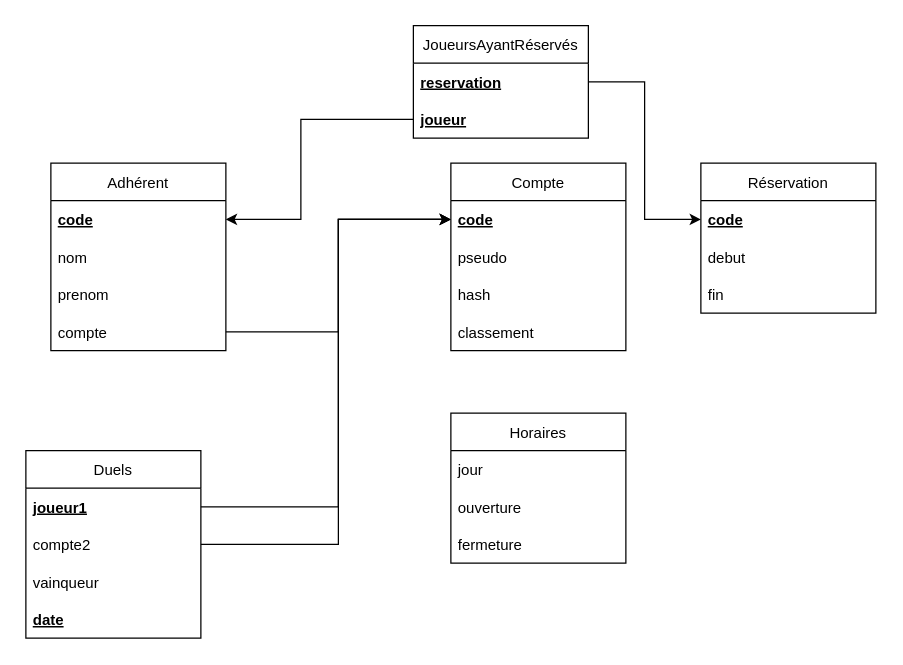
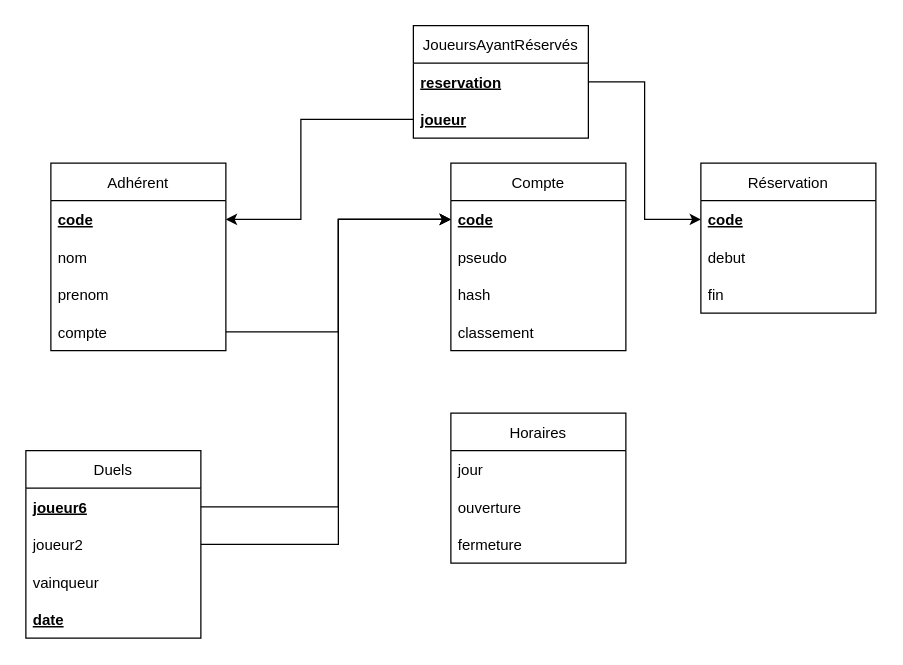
node "joueur1": label "joueur1" -> "joueur6"
node "compte2": label "compte2" -> "joueur2"
